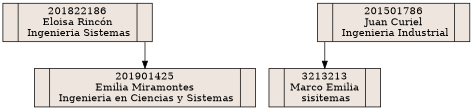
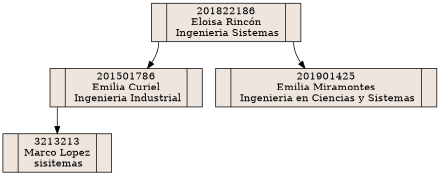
node "201501786": text "Juan Curiel" -> "Emilia Curiel"
edge "201822186" -> "201501786": added
node "3213213": text "Marco Emilia" -> "Marco Lopez"
